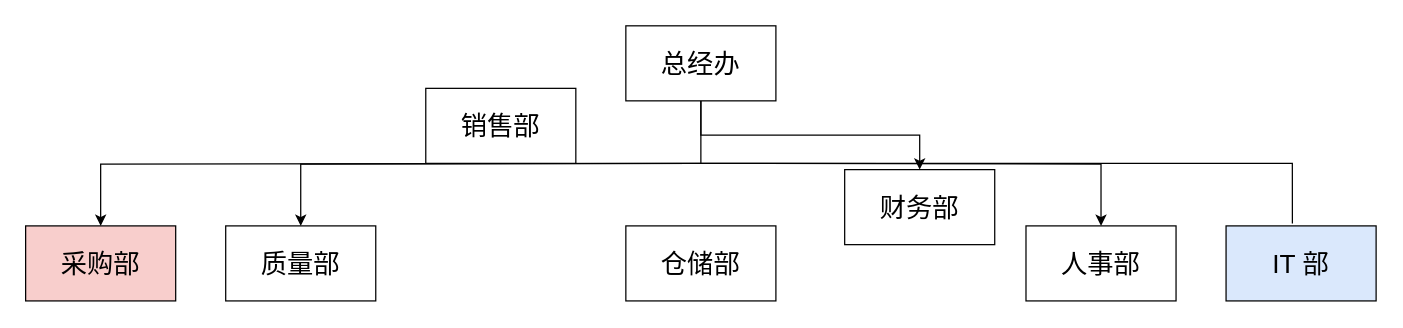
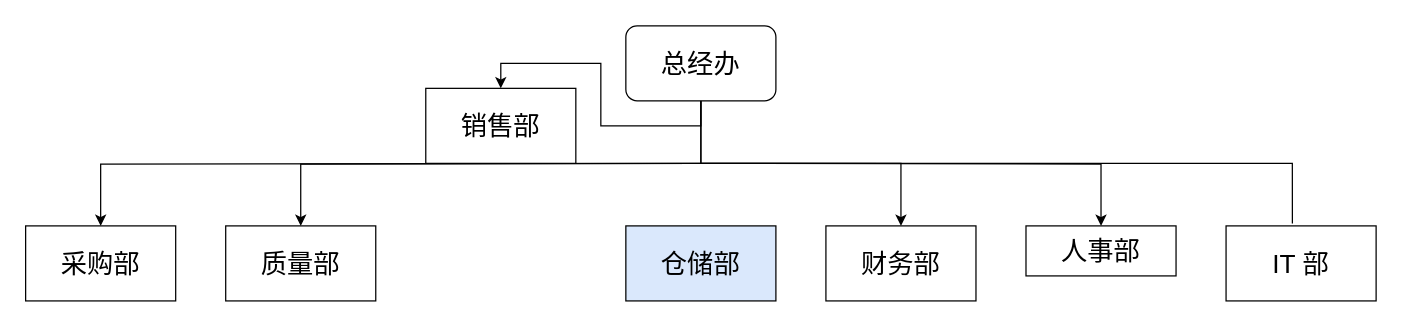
node "总经办": shape rectangle -> rounded rectangle
edge "总经办" -> "销售部": added
node "财务部": moved (919, 207) -> (901, 263)
node "采购部": fillcolor #f8cecc -> #ffffff
node "仓储部": fillcolor #ffffff -> #dae8fc
node "人事部": size 150x75 -> 150x50
node "IT 部": fillcolor #dae8fc -> #ffffff
